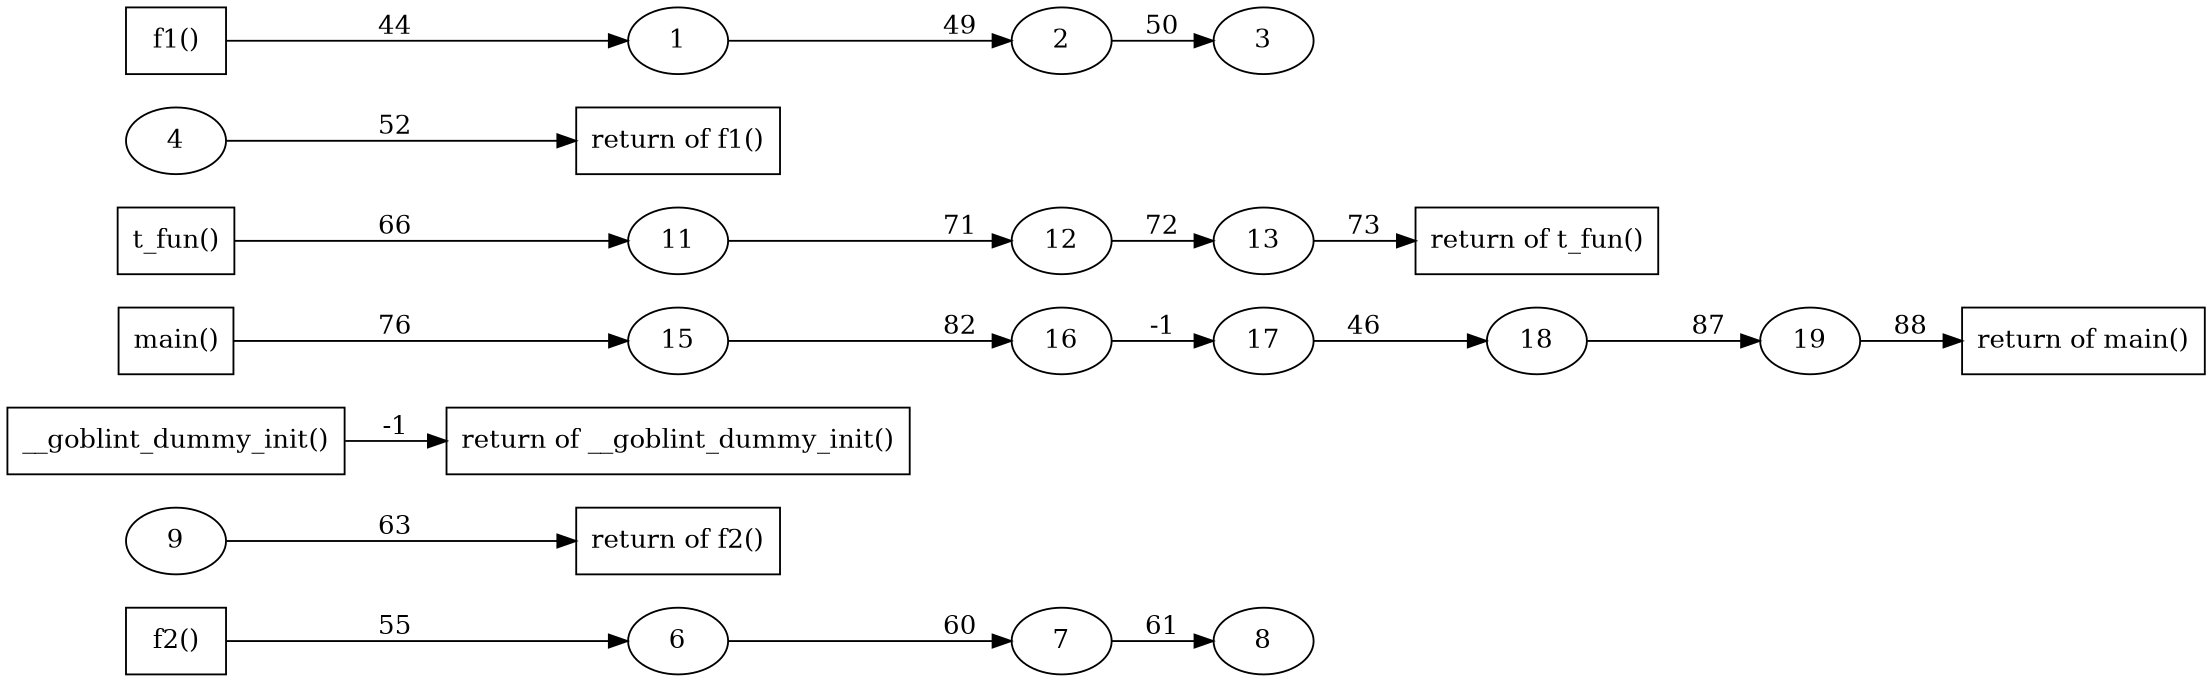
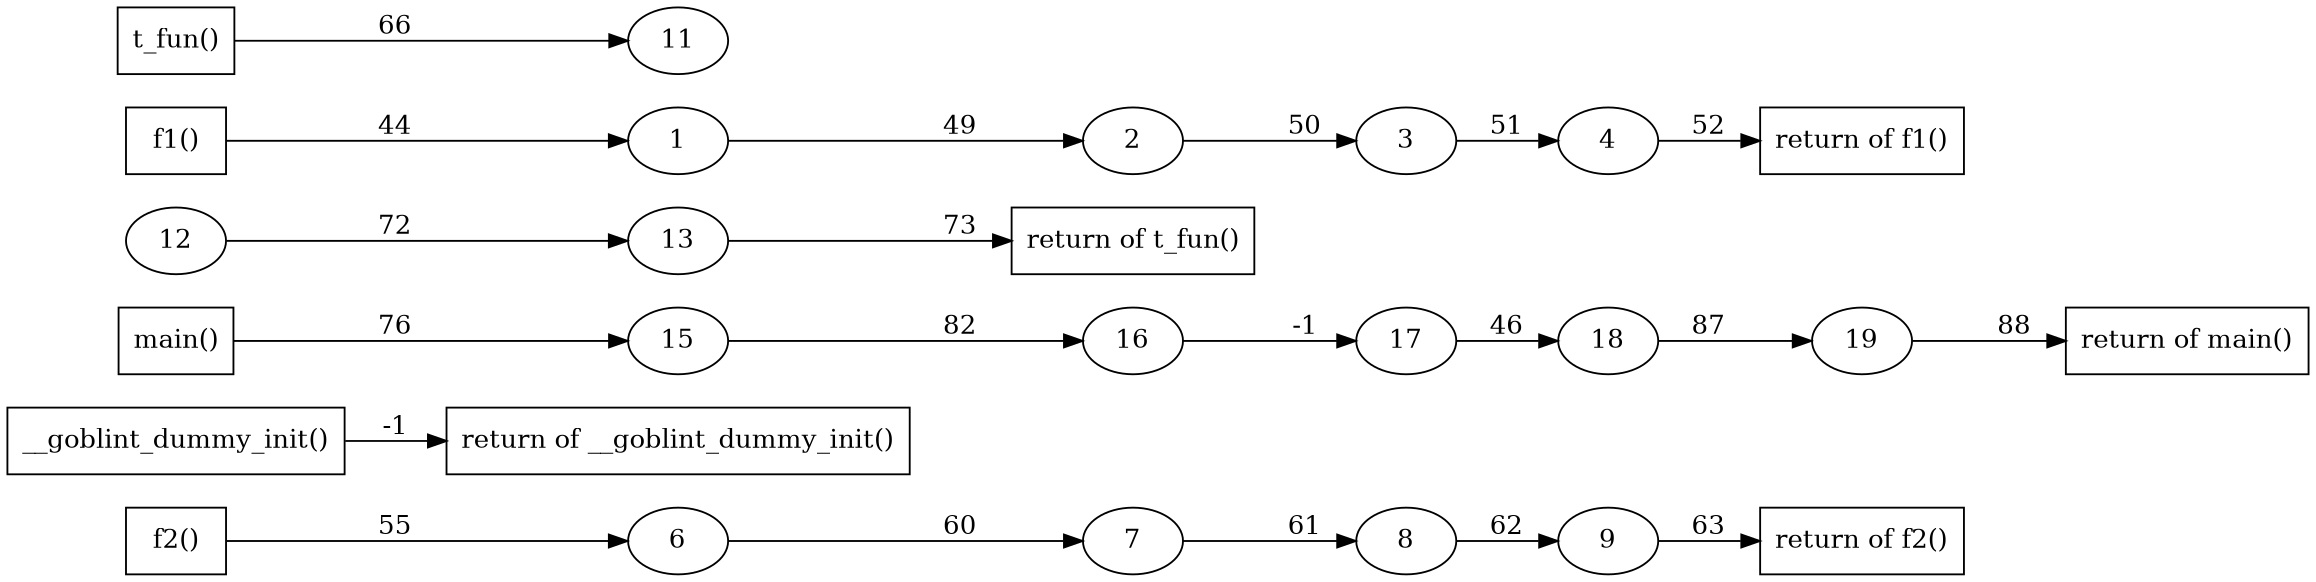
edge "3" -> "4": added, label "51"
edge "11" -> "12": removed, label "71"
edge "8" -> "9": added, label "62"
